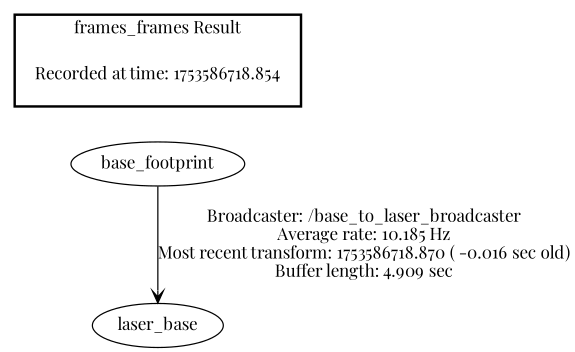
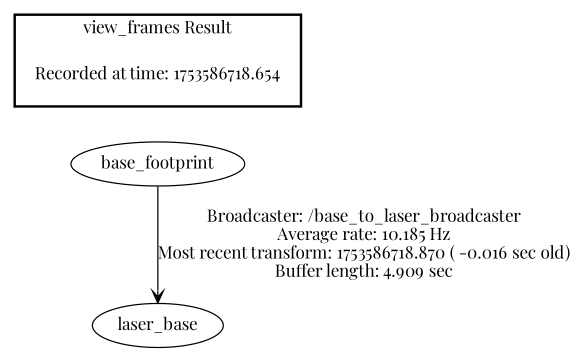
cluster "frames_frames Result": label "frames_frames Result" -> "view_frames Result"
node "Recorded at time: 1753586718.854": label "Recorded at time: 1753586718.854" -> "Recorded at time: 1753586718.654"
